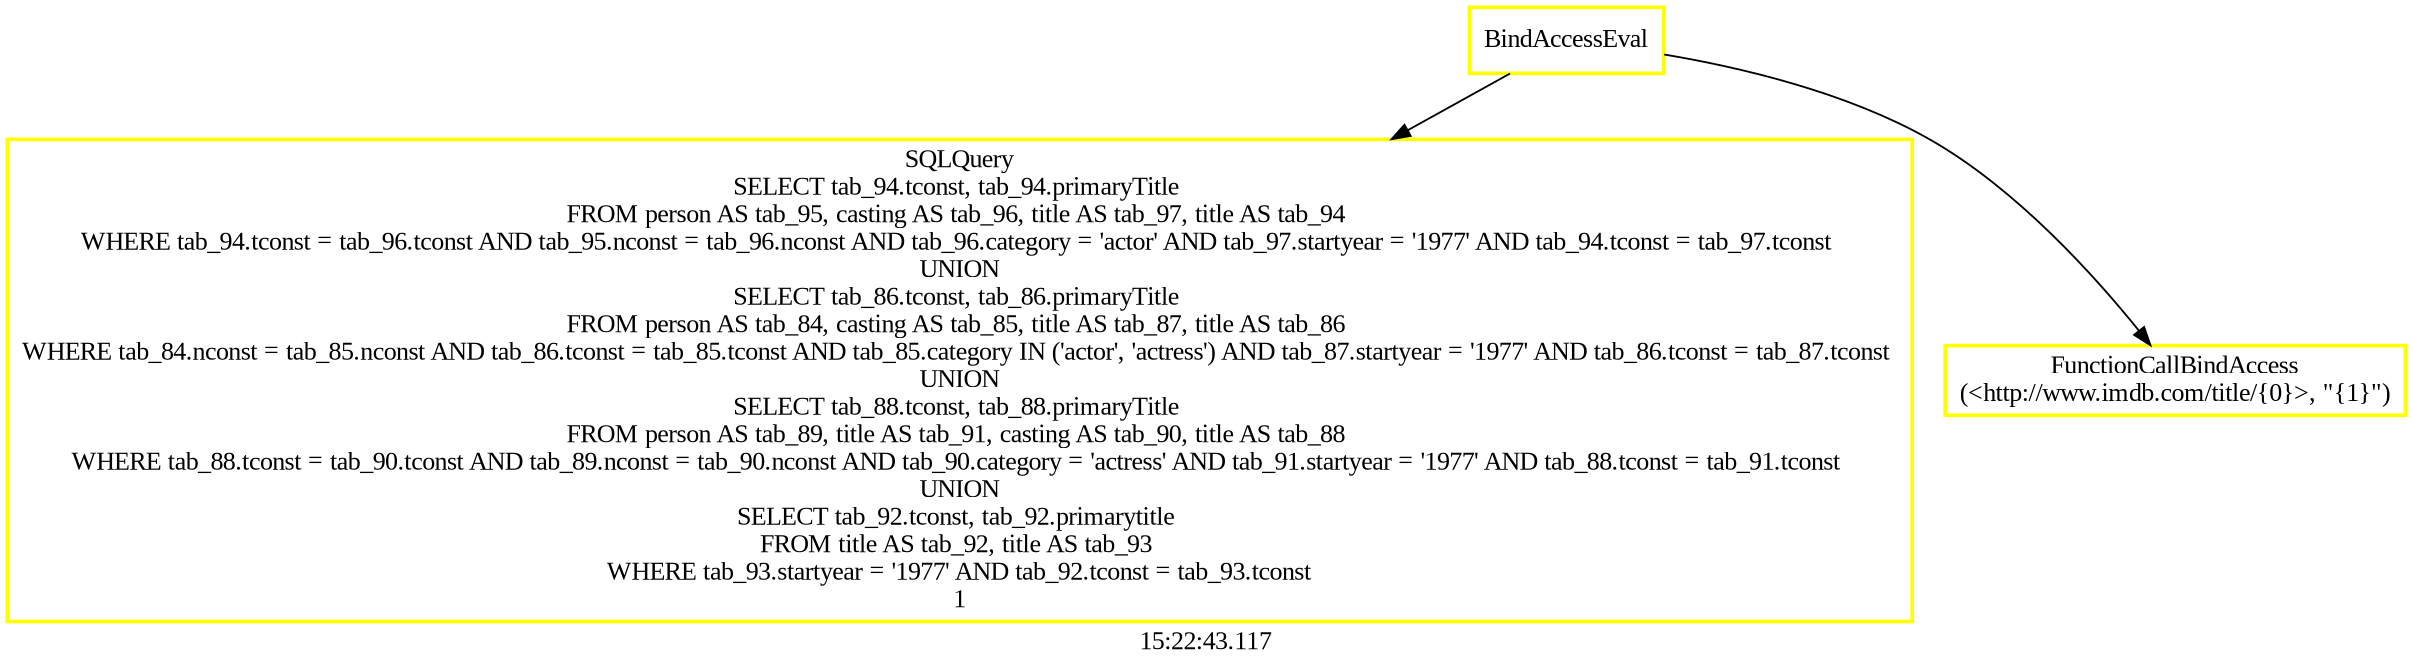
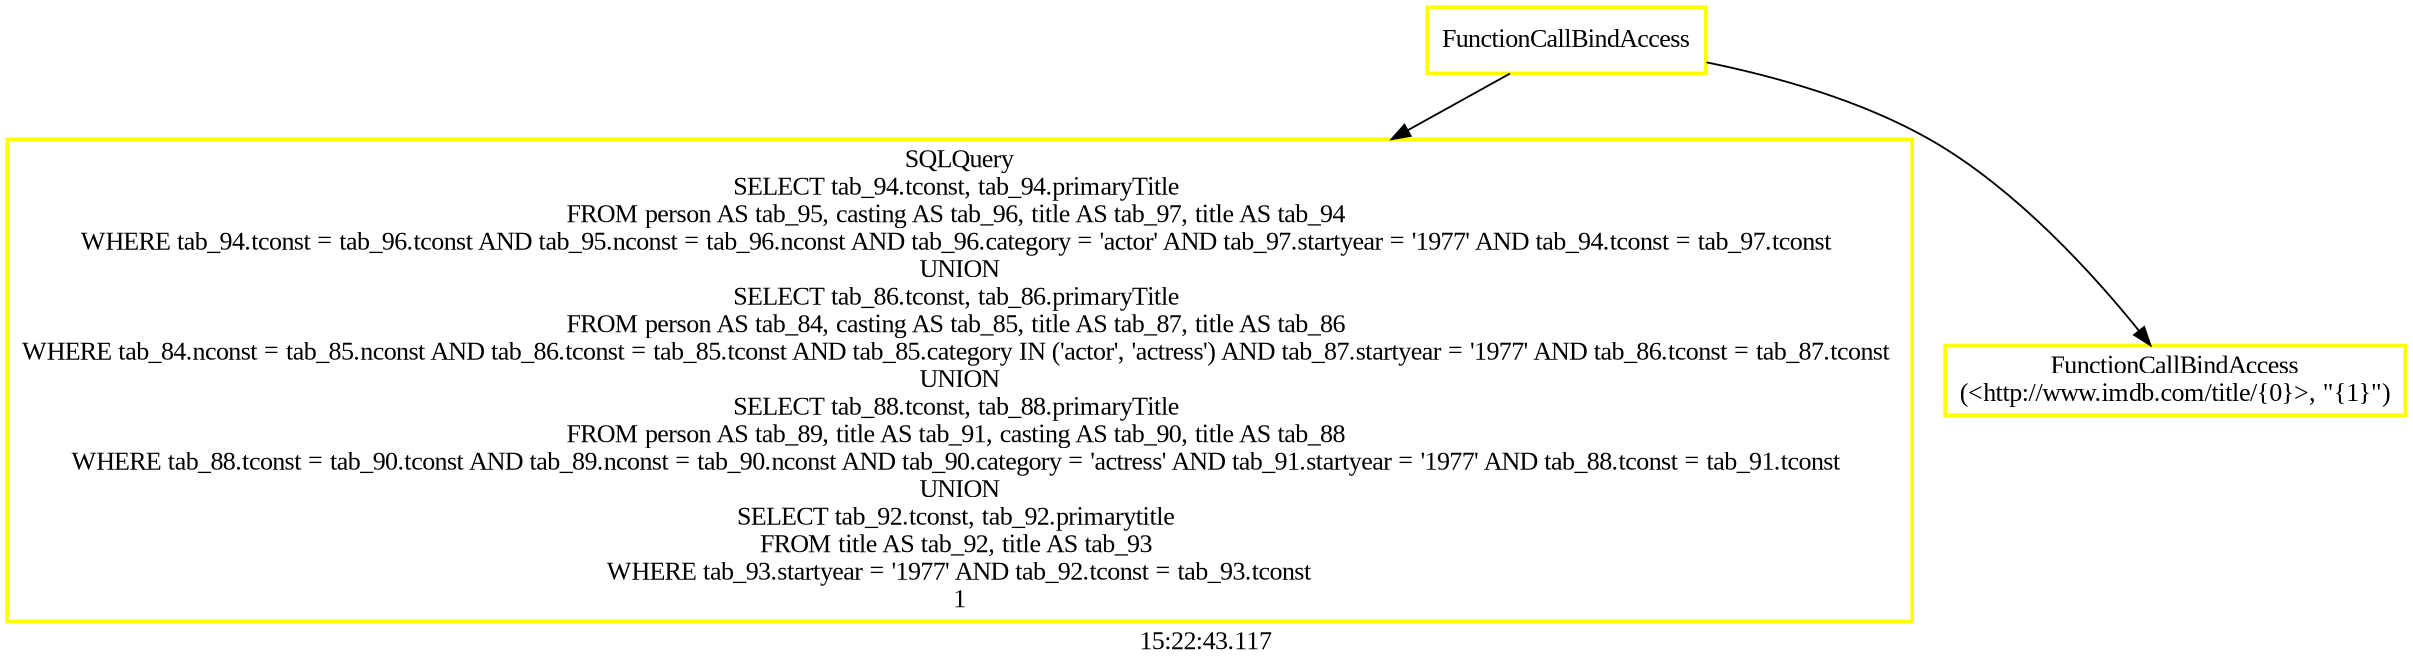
node "BindAccessEval": label "BindAccessEval" -> "FunctionCallBindAccess"
